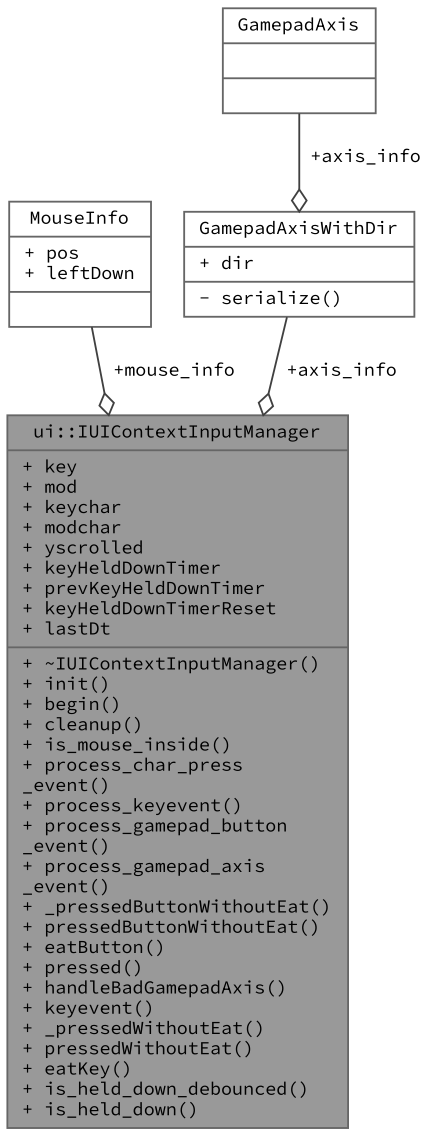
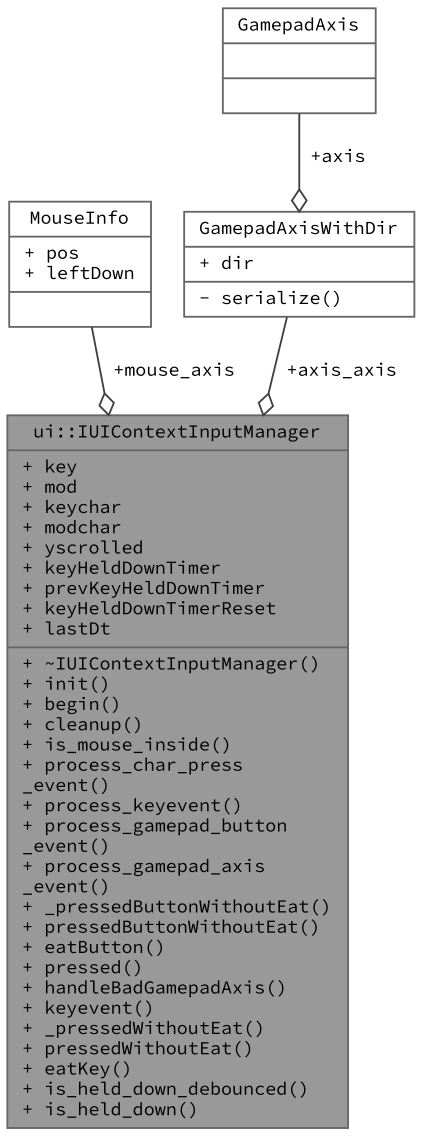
edge "GamepadAxis" -> "GamepadAxisWithDir": label " +axis_info" -> " +axis"
edge "MouseInfo" -> "ui::IUIContextInputManager": label " +mouse_info" -> " +mouse_axis"
edge "GamepadAxisWithDir" -> "ui::IUIContextInputManager": label " +axis_info" -> " +axis_axis"
